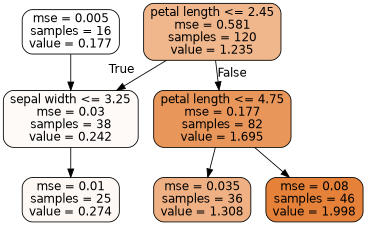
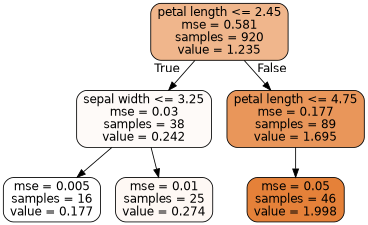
node "petal length <= 2.45 mse = 0.581 samples = 120 value = 1.235": label "petal length <= 2.45 mse = 0.581 samples = 120 value = 1.235" -> "petal length <= 2.45 mse = 0.581 samples = 920 value = 1.235"
edge "mse = 0.005 samples = 16 value = 0.177" -> "sepal width <= 3.25 mse = 0.03 samples = 38 value = 0.242": reversed
node "petal length <= 4.75 mse = 0.177 samples = 82 value = 1.695": label "petal length <= 4.75 mse = 0.177 samples = 82 value = 1.695" -> "petal length <= 4.75 mse = 0.177 samples = 89 value = 1.695"
node "mse = 0.035 samples = 36 value = 1.308": removed
node "mse = 0.08 samples = 46 value = 1.998": label "mse = 0.08 samples = 46 value = 1.998" -> "mse = 0.05 samples = 46 value = 1.998"
